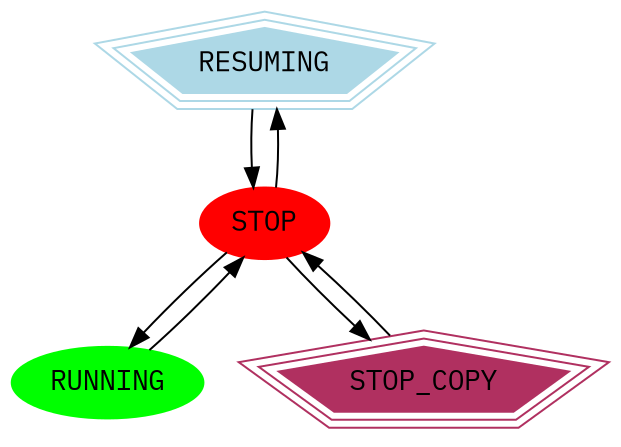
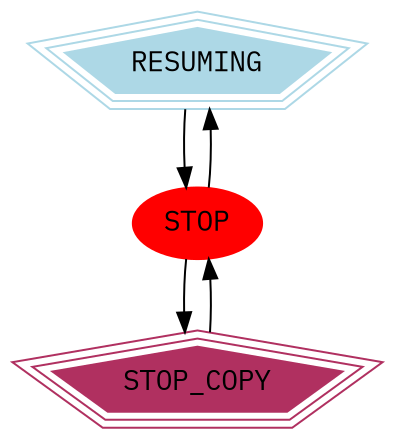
node "RUNNING": removed
